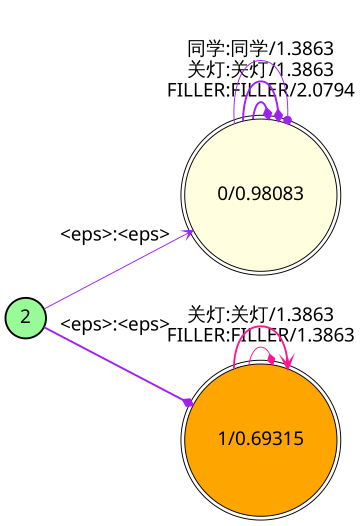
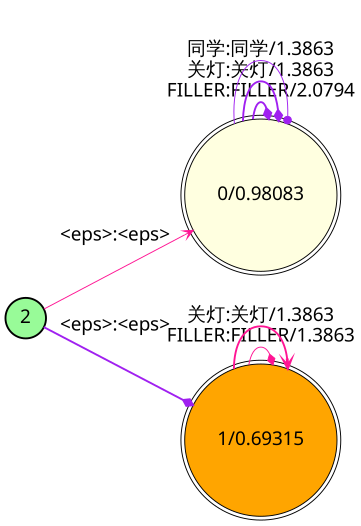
edge "2" -> "0/0.98083": color purple -> deeppink
